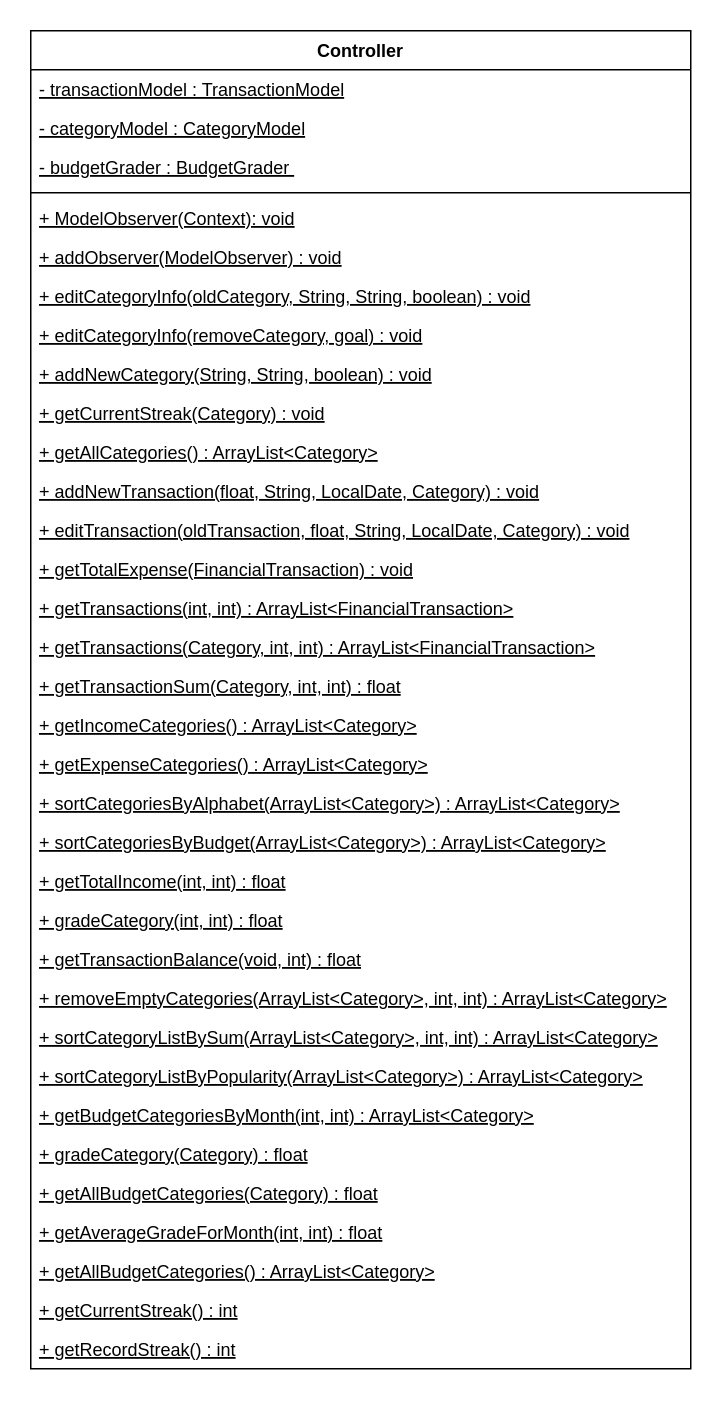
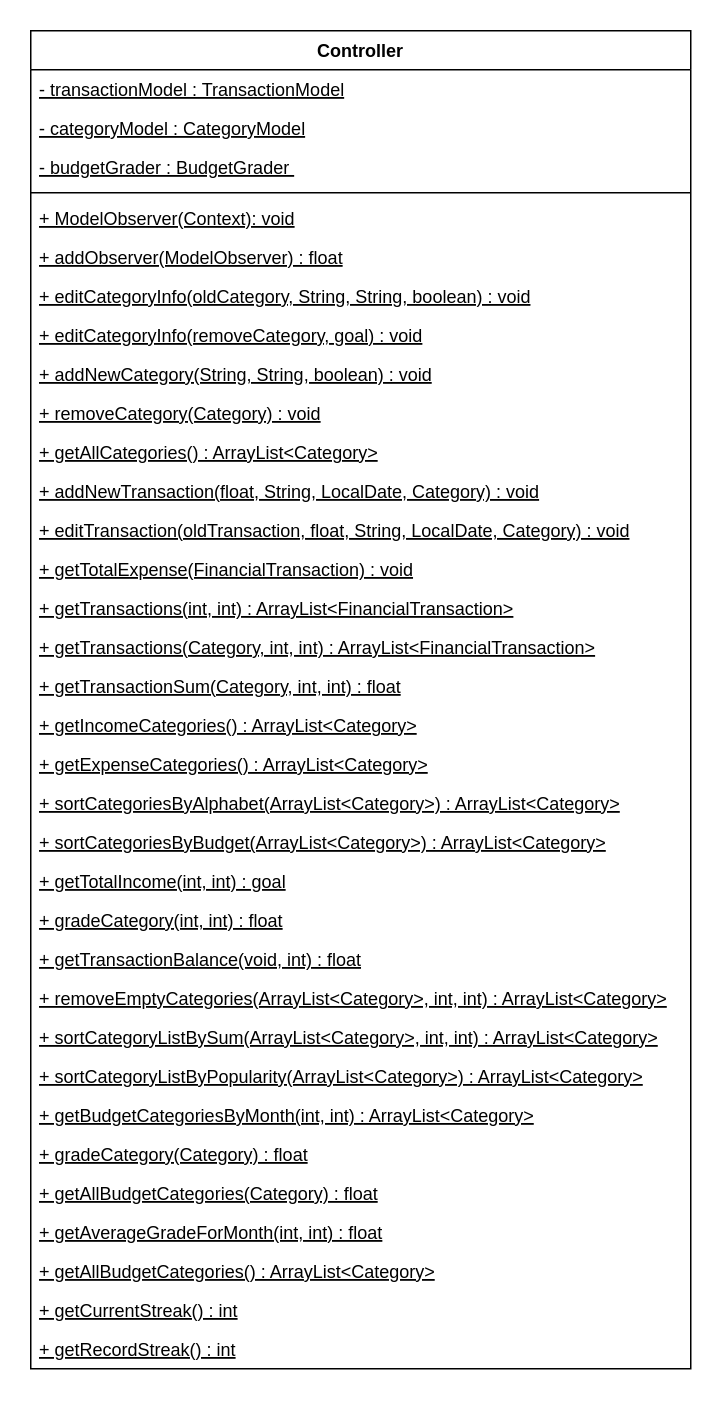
node "+ addObserver(ModelObserver) : void": label "+ addObserver(ModelObserver) : void" -> "+ addObserver(ModelObserver) : float"
node "+ getCurrentStreak(Category) : void": label "+ getCurrentStreak(Category) : void" -> "+ removeCategory(Category) : void"
node "+ getTotalIncome(int, int) : float": label "+ getTotalIncome(int, int) : float" -> "+ getTotalIncome(int, int) : goal"
